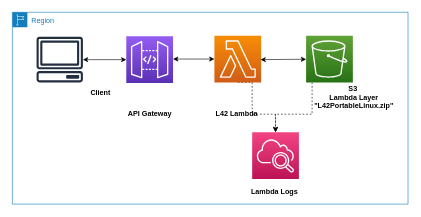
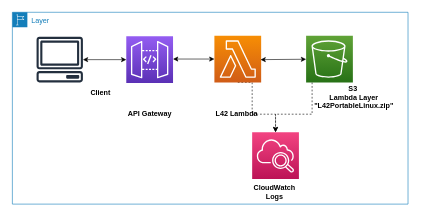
node "Region": label "Region" -> "Layer"
node "Lambda Logs": label "Lambda Logs" -> "CloudWatch Logs"
